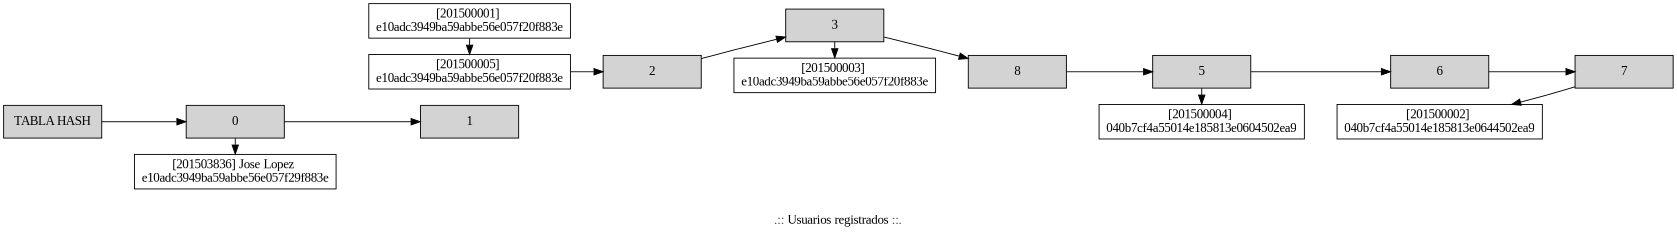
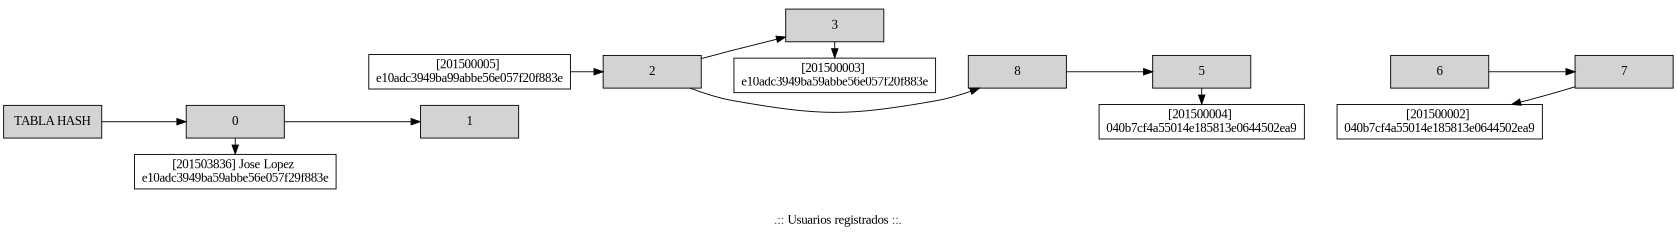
node "[201500001] e10adc3949ba59abbe56e057f20f883e": removed
edge "3" -> "8": now "2" -> "8"
node "[201500005] e10adc3949ba59abbe56e057f20f883e": label "[201500005] e10adc3949ba59abbe56e057f20f883e" -> "[201500005] e10adc3949ba99abbe56e057f20f883e"
edge "5" -> "6": removed
node "[201500004] 040b7cf4a55014e185813e0604502ea9": label "[201500004] 040b7cf4a55014e185813e0604502ea9" -> "[201500004] 040b7cf4a55014e185813e0644502ea9"
